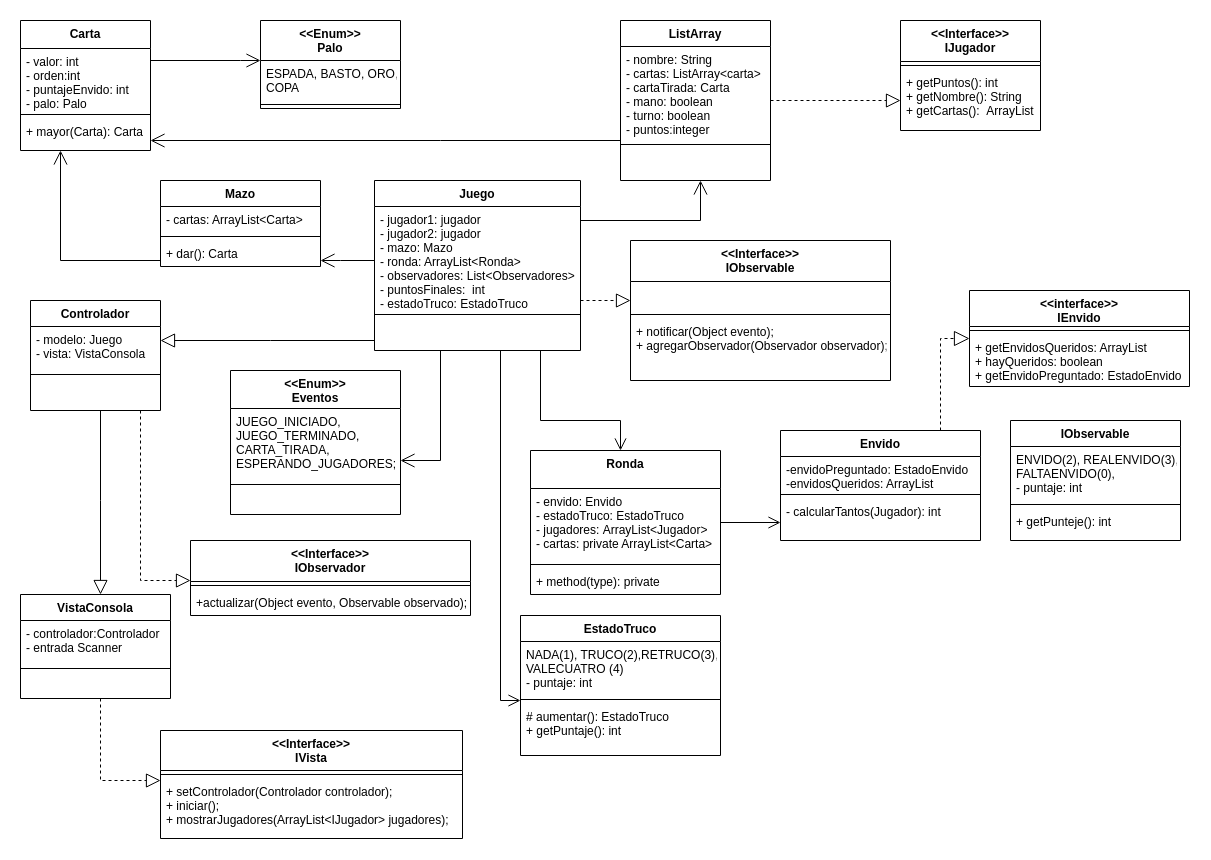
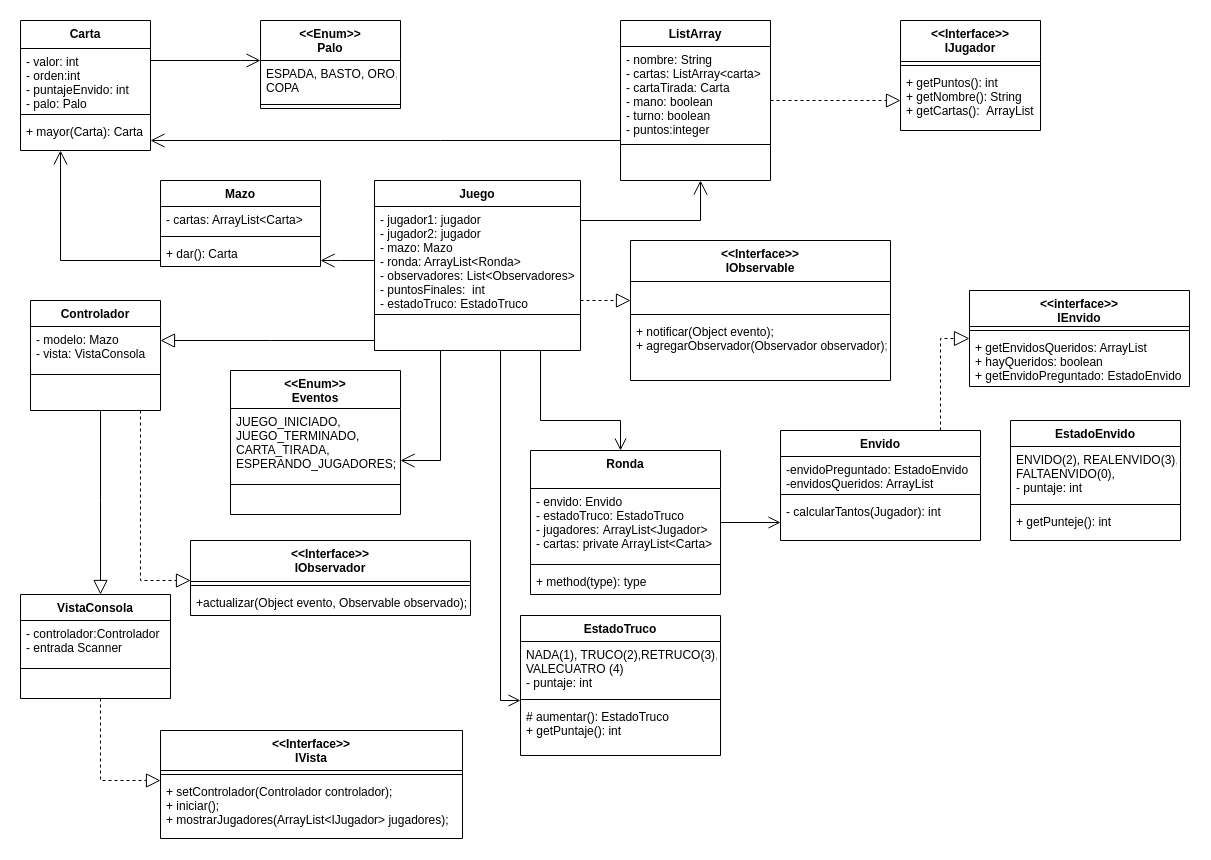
node "- modelo: Juego - vista: VistaConsola": label "- modelo: Juego - vista: VistaConsola" -> "- modelo: Mazo - vista: VistaConsola"
node "IObservable": label "IObservable" -> "EstadoEnvido"
node "+ method(type): private": label "+ method(type): private" -> "+ method(type): type"
